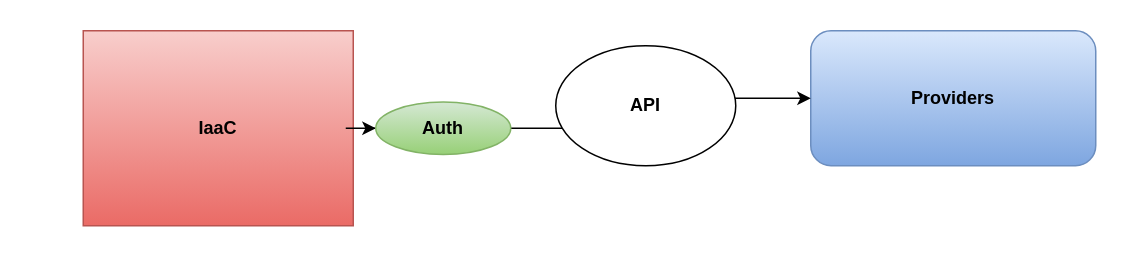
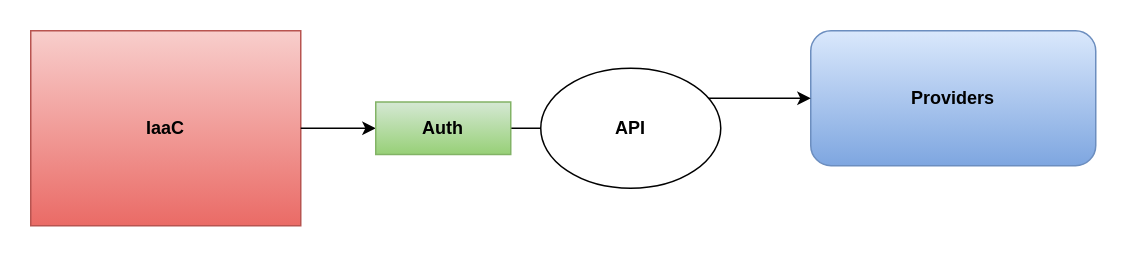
node "API": moved (646, 106) -> (631, 128)
node "IaaC": moved (218, 128) -> (166, 128)
node "Auth": shape ellipse -> rectangle
